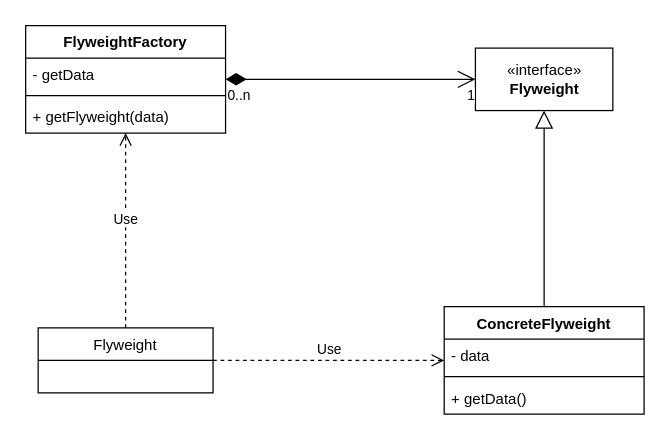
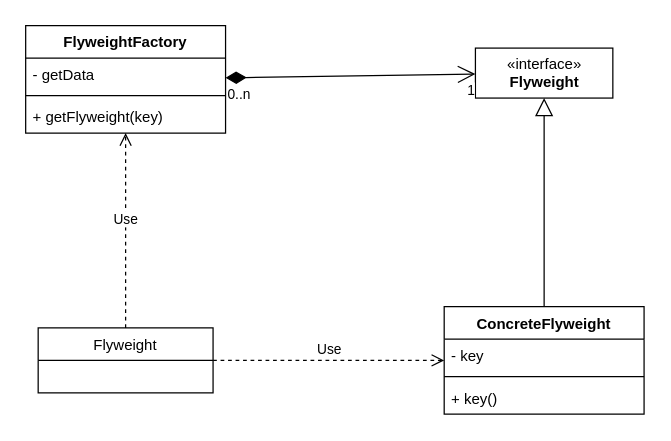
node "«interface» Flyweight": size 138x63 -> 138x50
node "+ getFlyweight(data)": label "+ getFlyweight(data)" -> "+ getFlyweight(key)"
node "- data": label "- data" -> "- key"
node "+ getData()": label "+ getData()" -> "+ key()"
